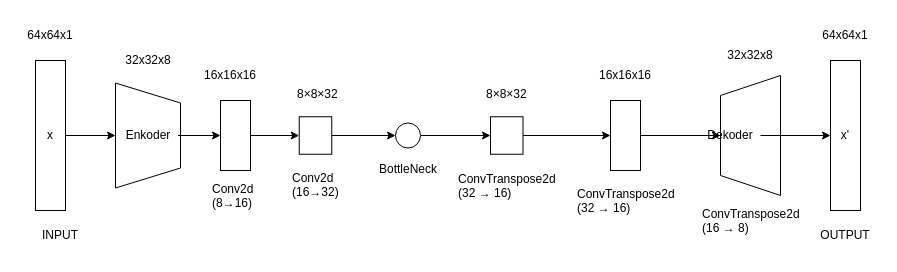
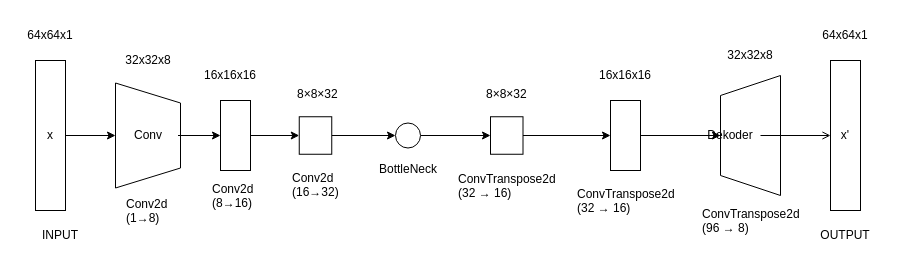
node "Enkoder": label "Enkoder" -> "Conv"
edge "Dekoder" -> "x'": arrowhead classic -> open
node "Conv2d (1→8)": added
node "ConvTranspose2d (16 → 8)": label "ConvTranspose2d (16 → 8)" -> "ConvTranspose2d (96 → 8)"
